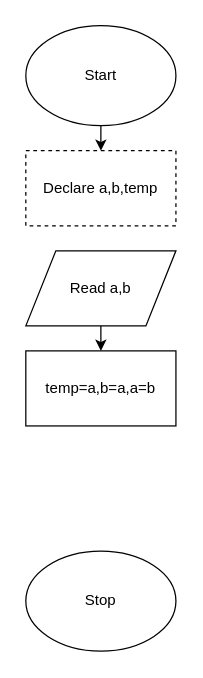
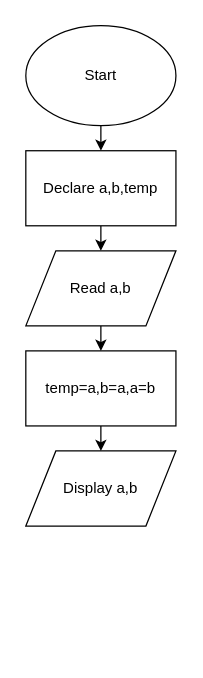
node "Declare a,b,temp": style dashed -> solid
edge "Declare a,b,temp" -> "Read a,b": added
edge "temp=a,b=a,a=b" -> "Display a,b": added
node "Display a,b": added
node "Stop": removed
